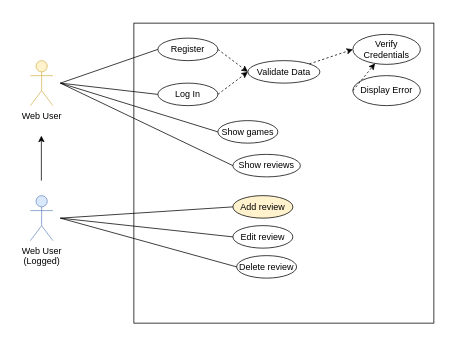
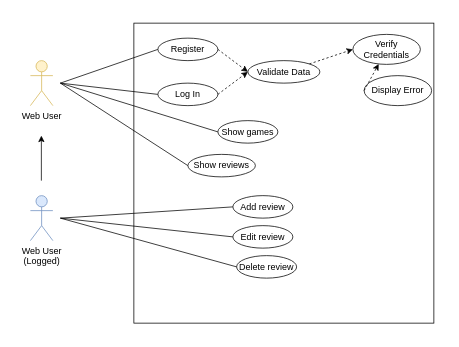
node "Display Error": moved (387, 90) -> (398, 90)
node "Show reviews": moved (267, 165) -> (222, 165)
node "Add review": fillcolor #fff2cc -> #ffffff
